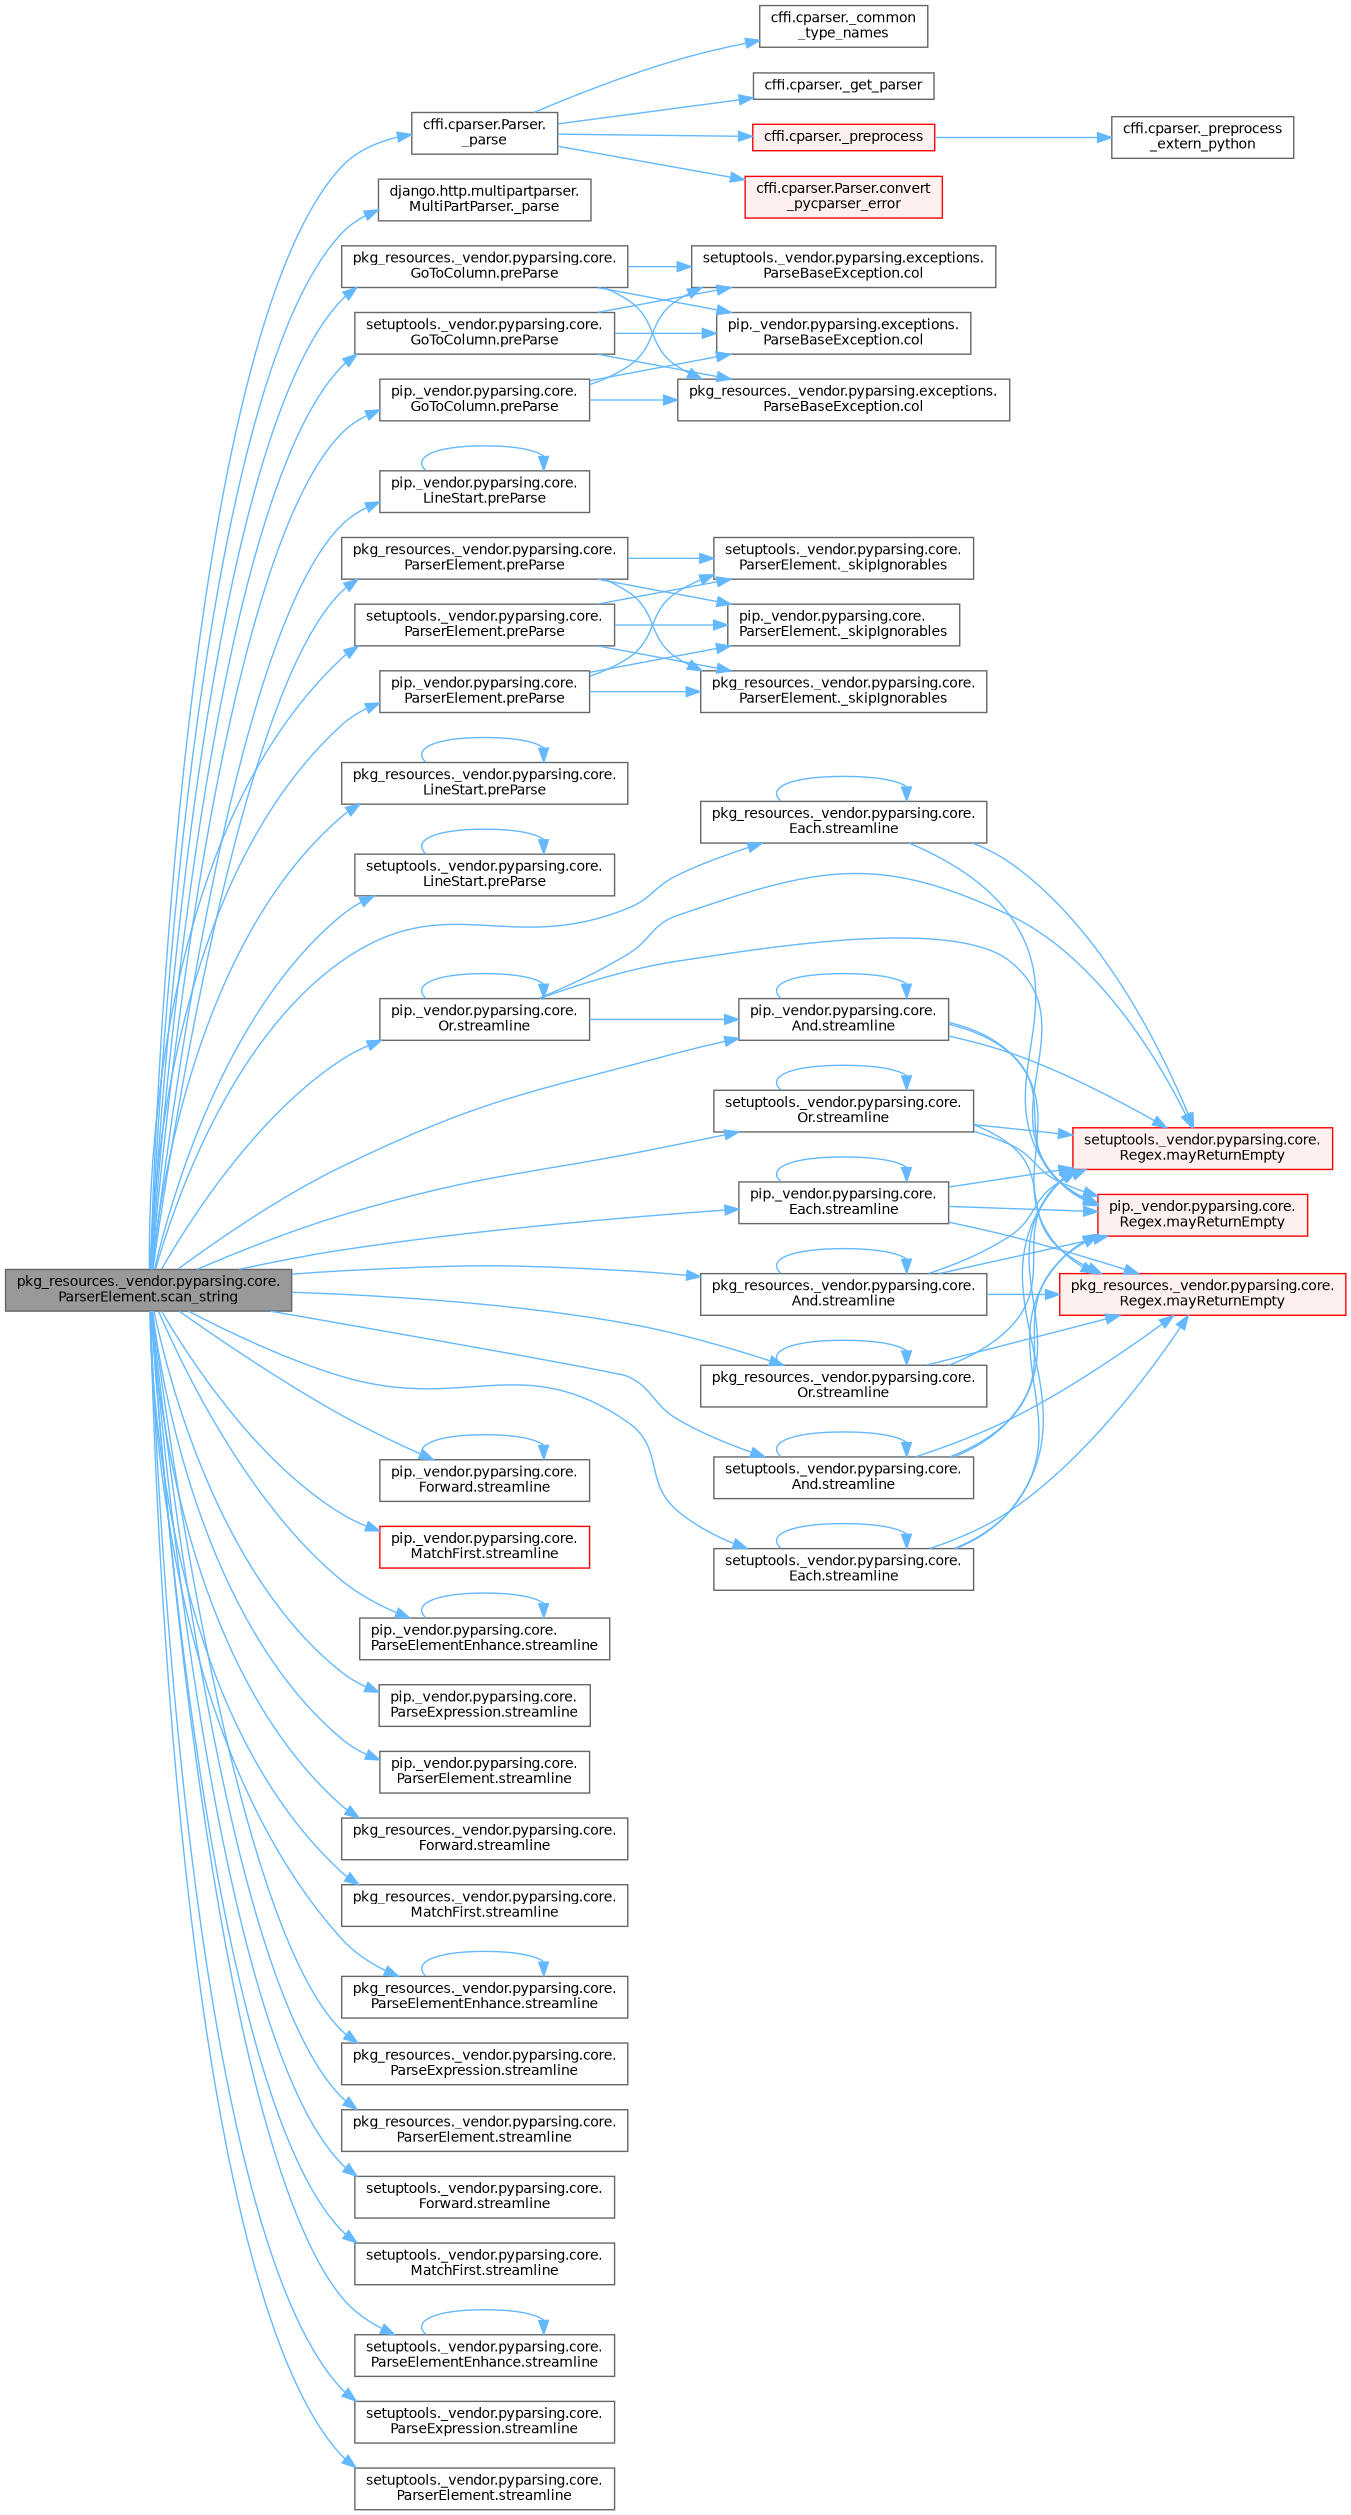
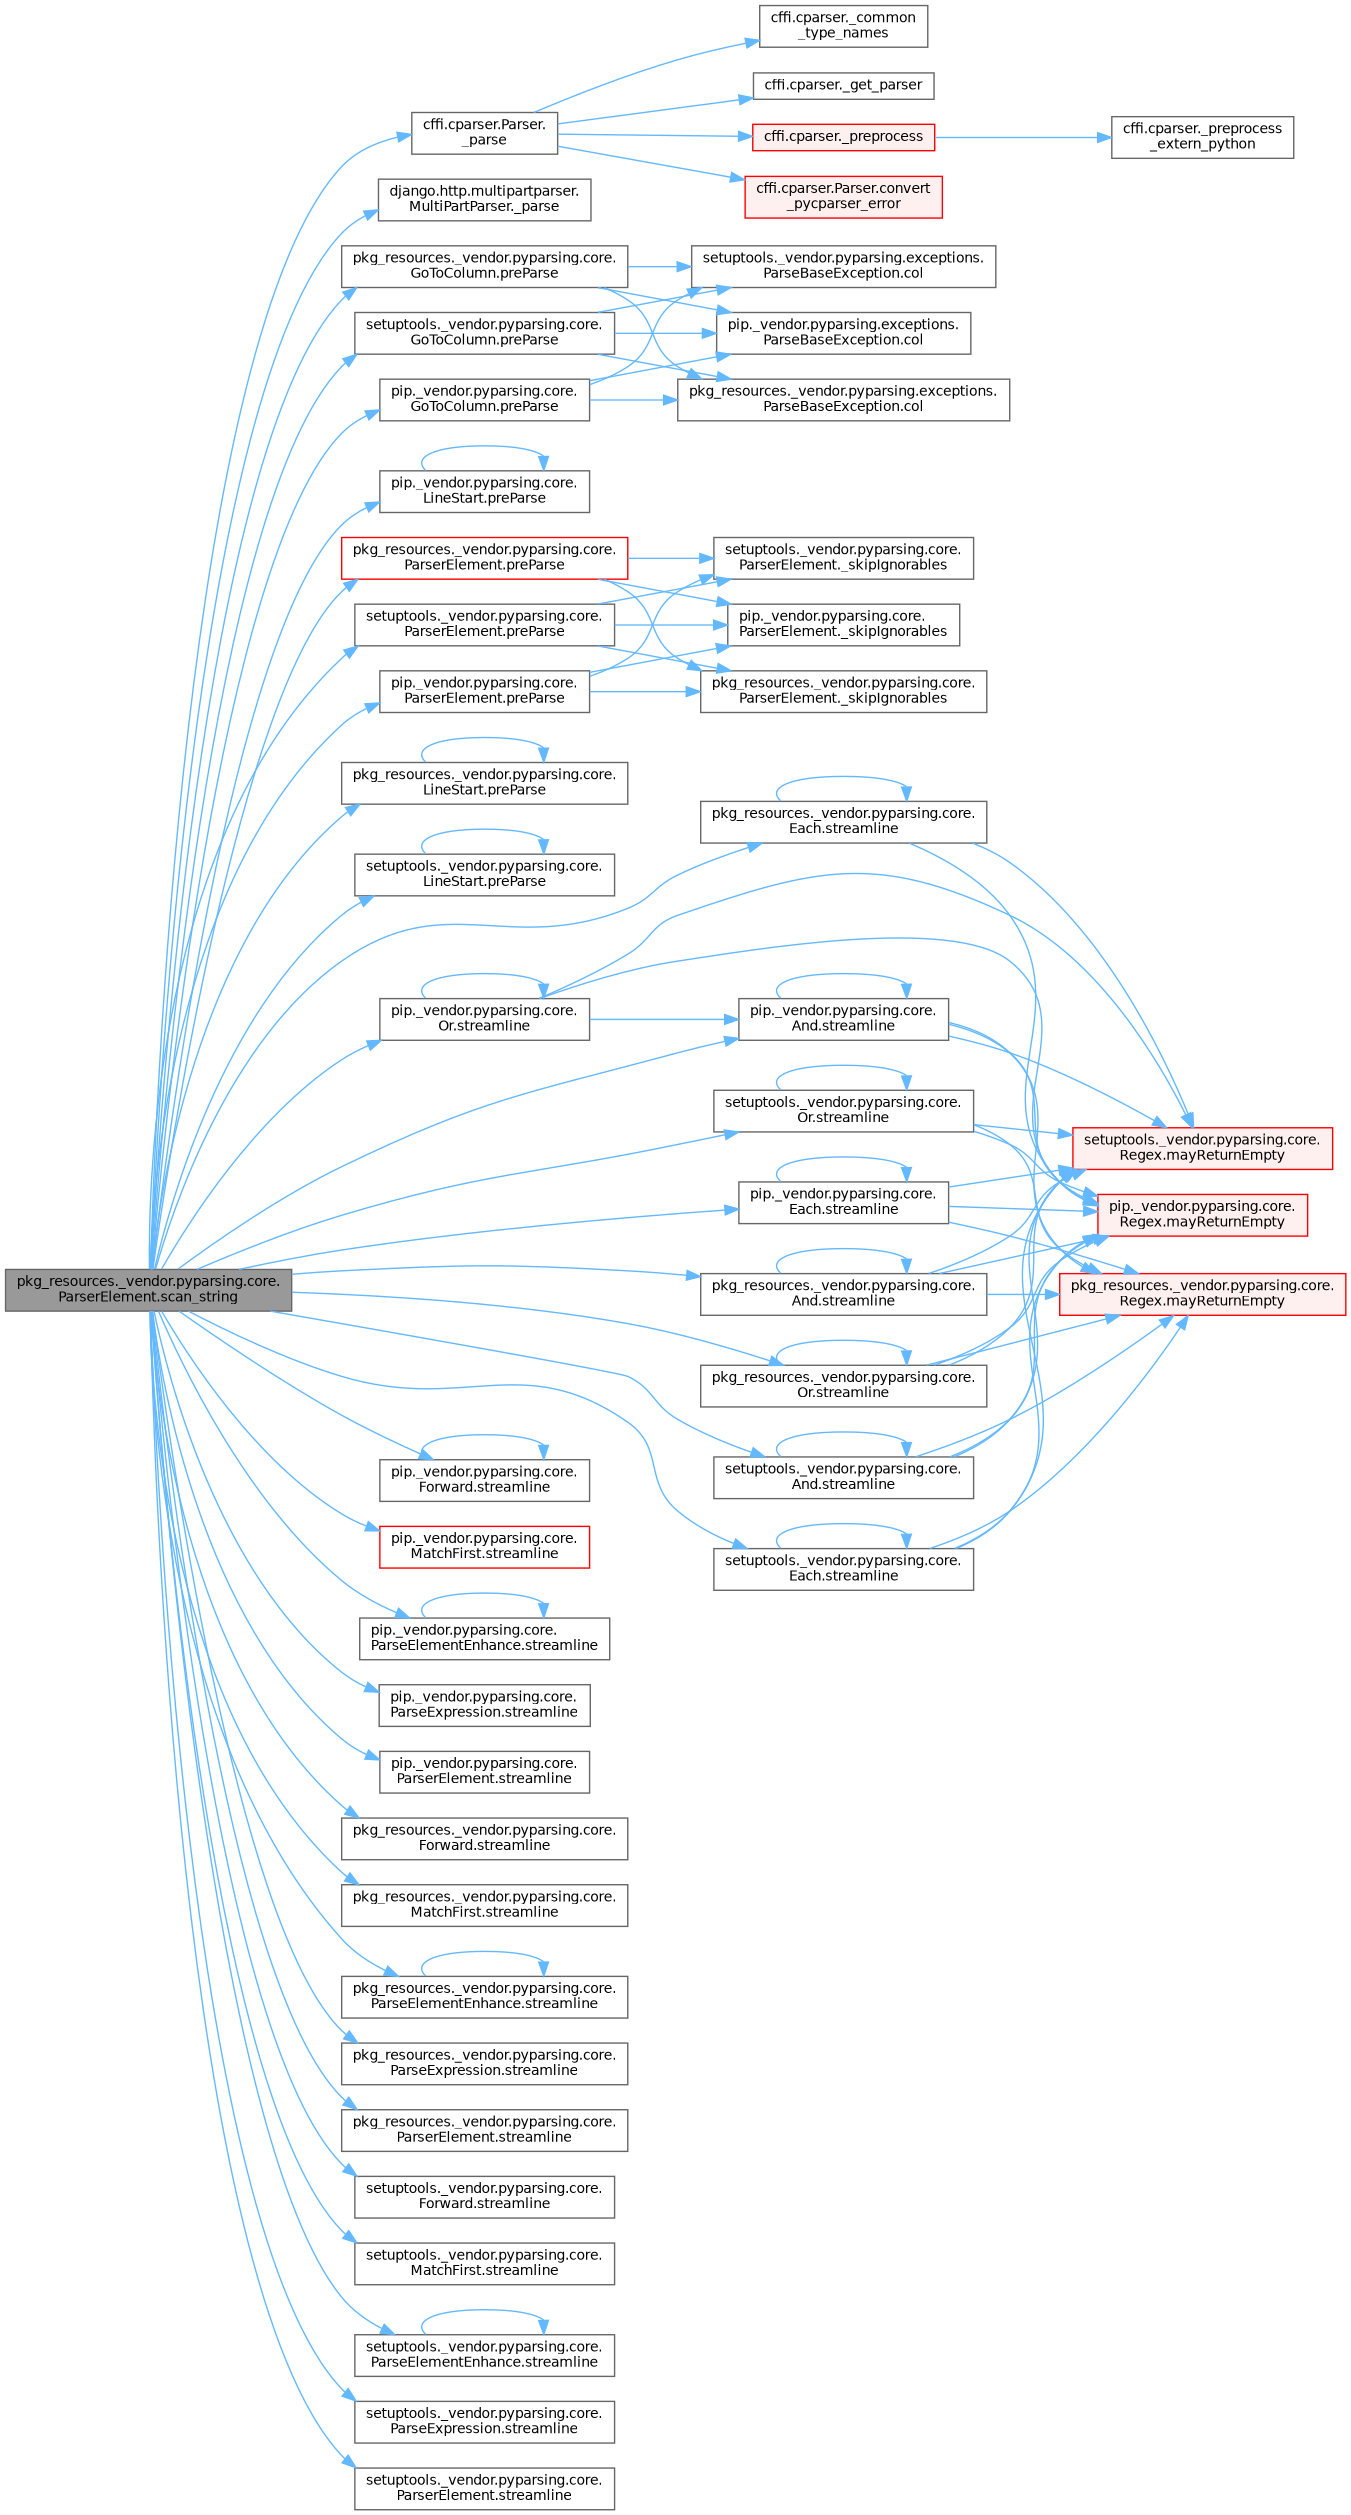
node "pkg_resources._vendor.pyparsing.core. ParserElement.preParse": color grey40 -> red
edge "pkg_resources._vendor.pyparsing.core. Or.streamline" -> "pip._vendor.pyparsing.core. Regex.mayReturnEmpty": added
